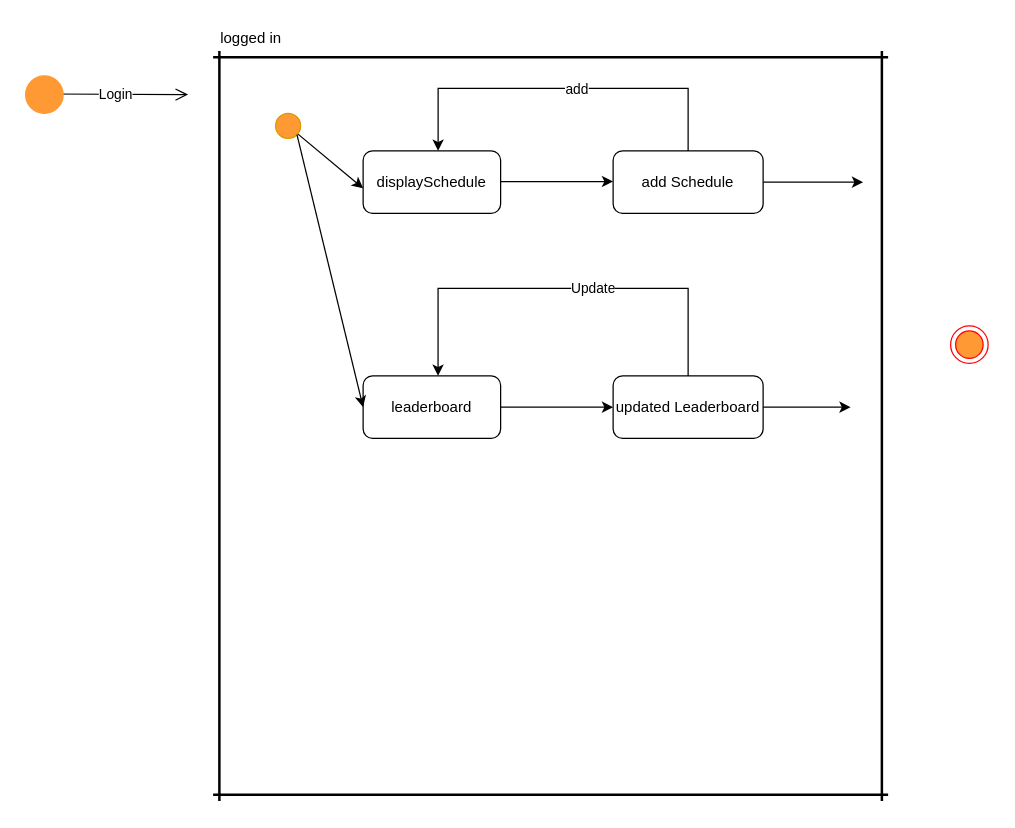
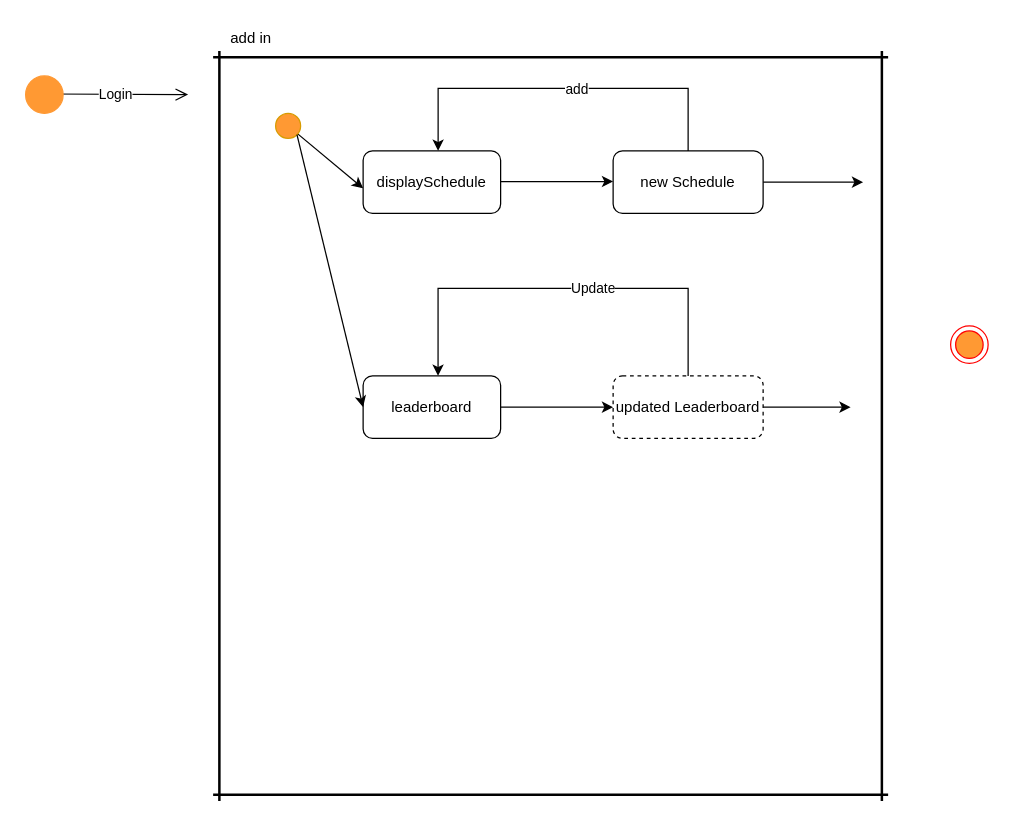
node "logged in": label "logged in" -> "add in"
node "add Schedule": label "add Schedule" -> "new Schedule"
node "updated Leaderboard": style solid -> dashed
